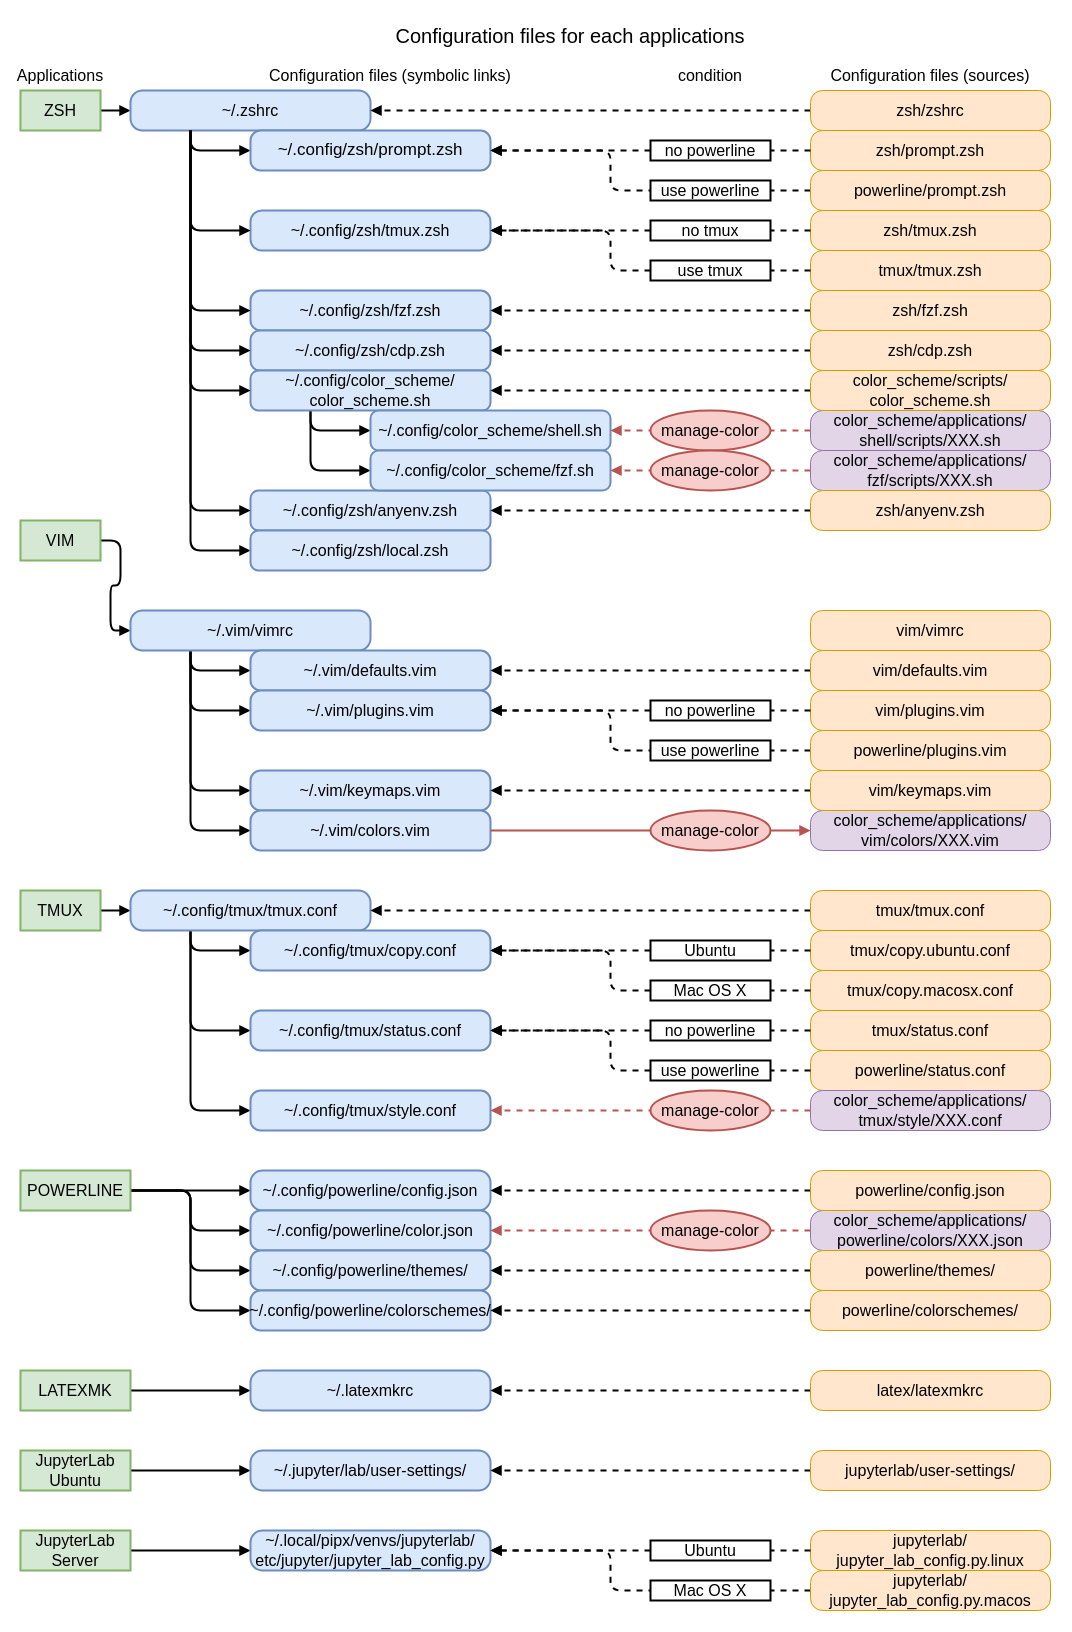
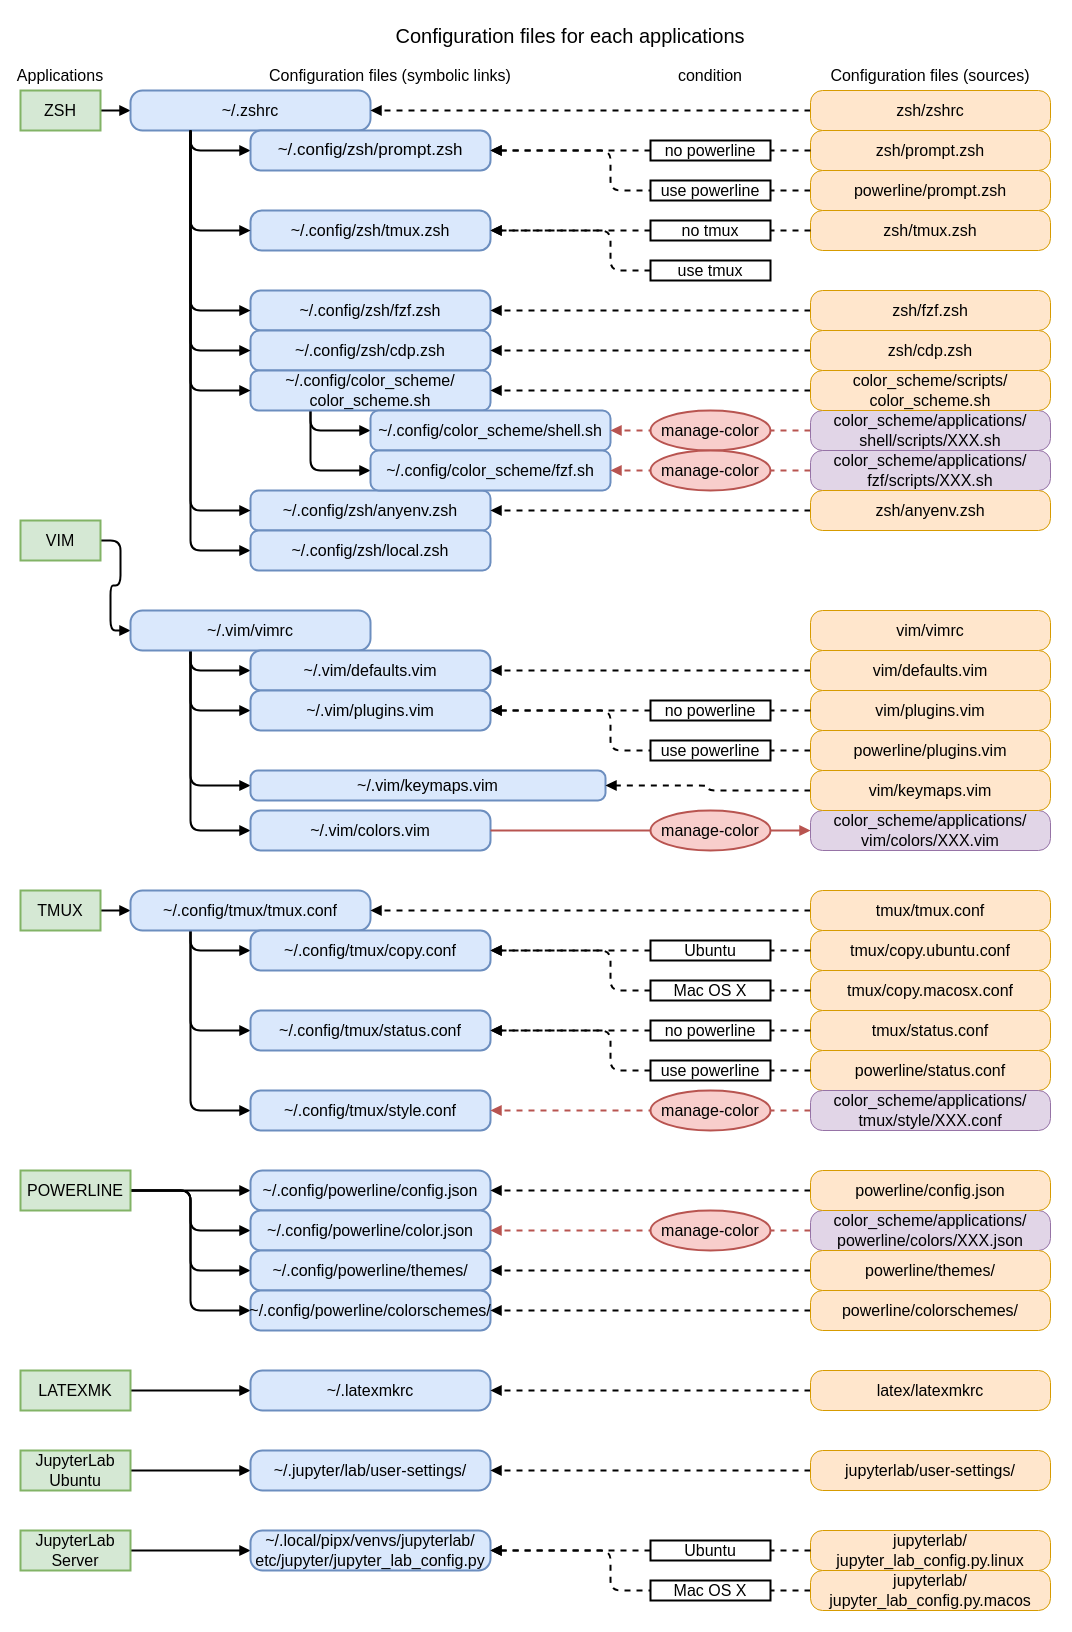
edge "use tmux" -- "tmux/tmux.zsh": removed
node "tmux/tmux.zsh": removed
node "~/.vim/keymaps.vim": size 240x40 -> 355x30
